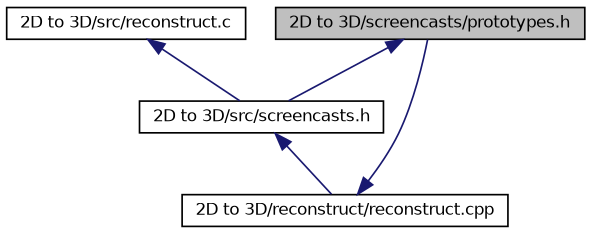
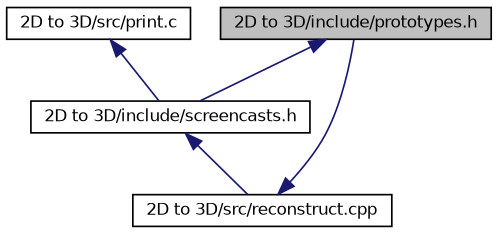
node "2D to 3D/src/reconstruct.c": label "2D to 3D/src/reconstruct.c" -> "2D to 3D/src/print.c"
node "2D to 3D/screencasts/prototypes.h": label "2D to 3D/screencasts/prototypes.h" -> "2D to 3D/include/prototypes.h"
node "2D to 3D/src/screencasts.h": label "2D to 3D/src/screencasts.h" -> "2D to 3D/include/screencasts.h"
node "2D to 3D/reconstruct/reconstruct.cpp": label "2D to 3D/reconstruct/reconstruct.cpp" -> "2D to 3D/src/reconstruct.cpp"
